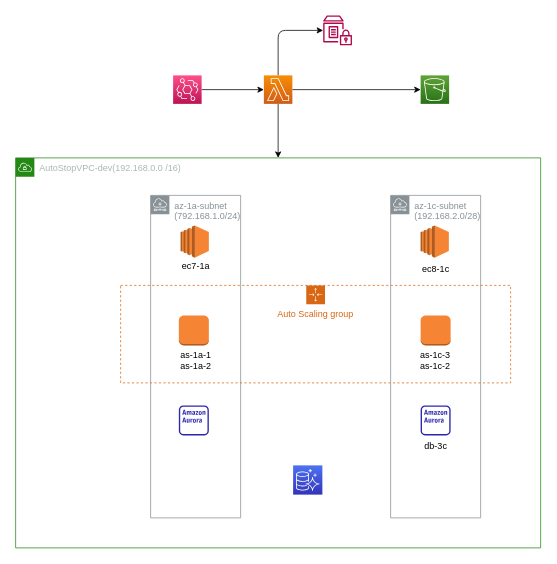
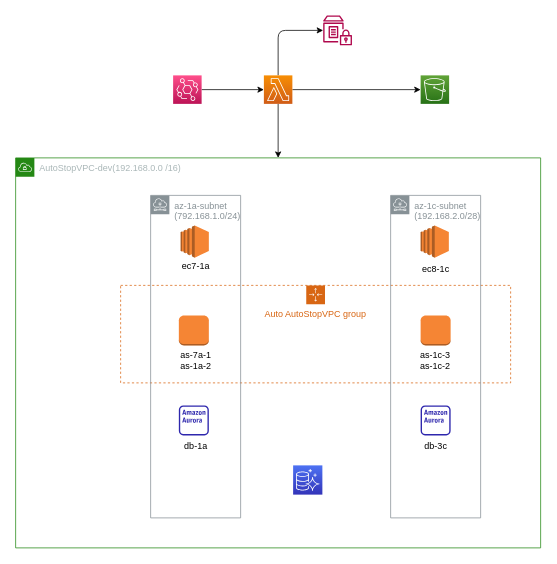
node "Auto Scaling group": label "Auto Scaling group" -> "Auto AutoStopVPC group"
node "as-1a-1 as-1a-2": label "as-1a-1 as-1a-2" -> "as-7a-1 as-1a-2"
node "db-1a": added
